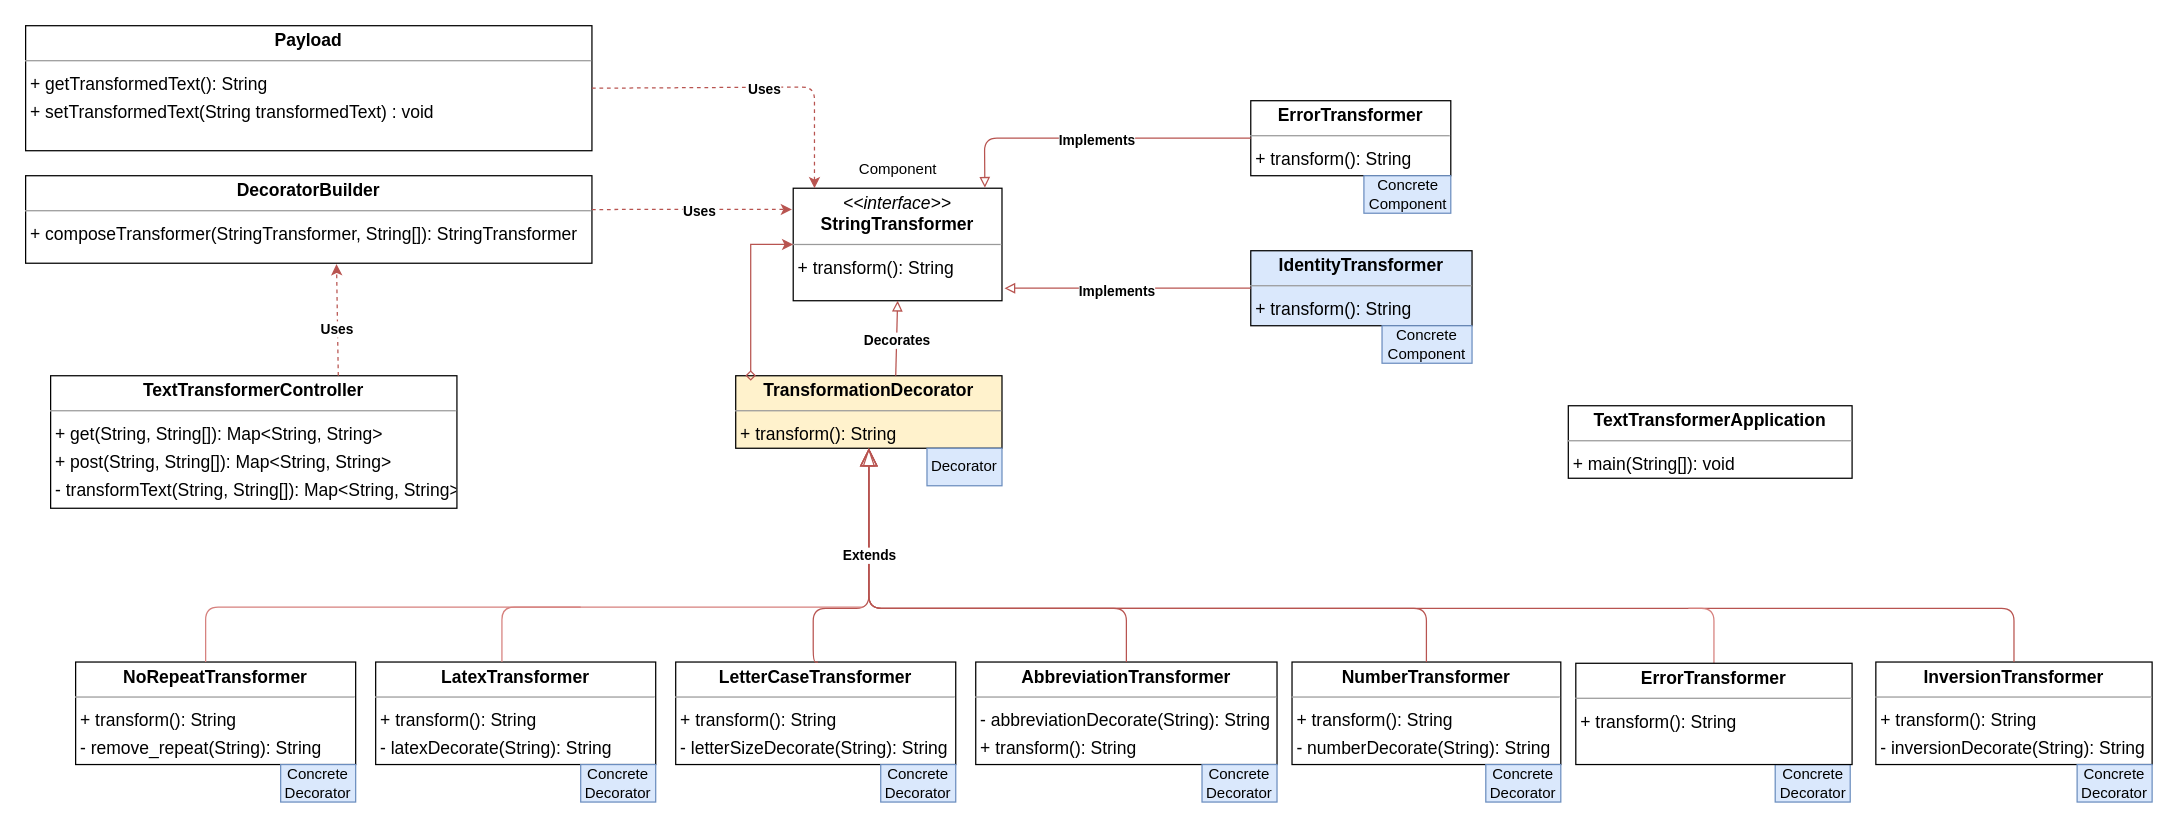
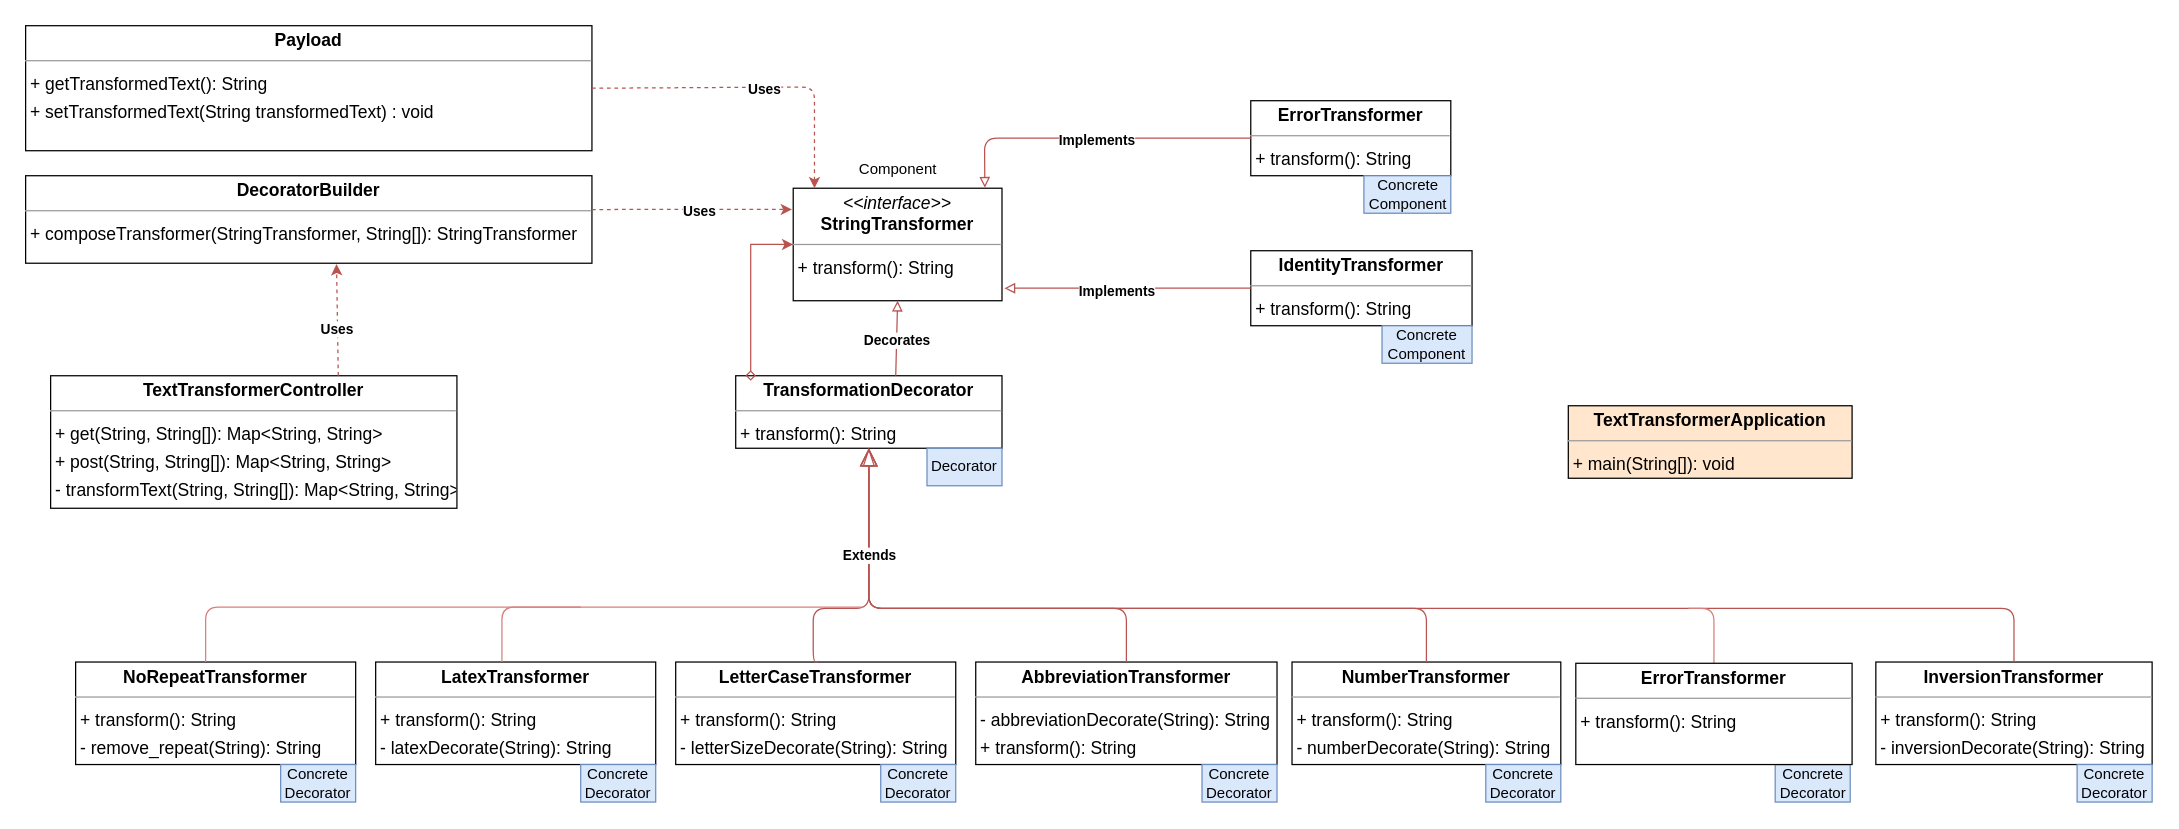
node "IdentityTransformer + transform(): String": fillcolor #dae8fc -> #ffffff
node "TransformationDecorator + transform(): String": fillcolor #fff2cc -> #ffffff
node "TextTransformerApplication + main(String[]): void": fillcolor #ffffff -> #ffe6cc
